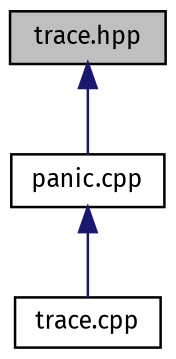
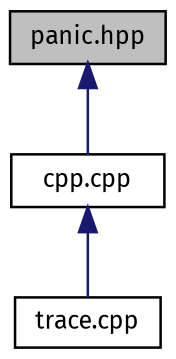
node "trace.hpp": label "trace.hpp" -> "panic.hpp"
node "panic.cpp": label "panic.cpp" -> "cpp.cpp"
